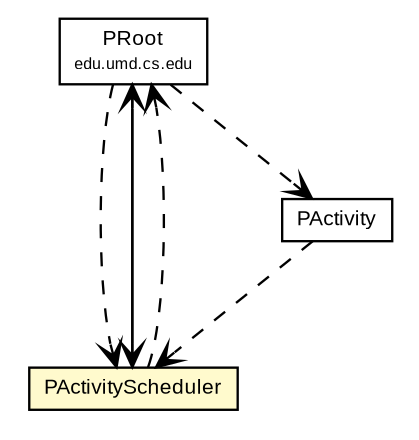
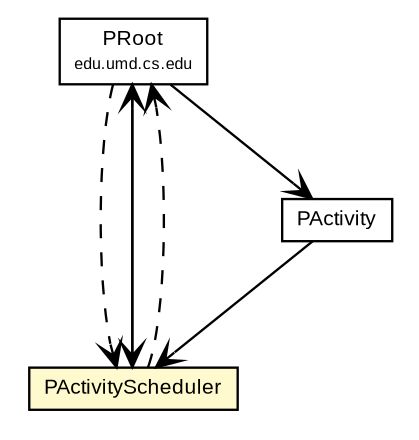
edge "PRoot" -> "PActivity": style dashed -> solid
edge "PActivity" -> "PActivityScheduler": style dashed -> solid
